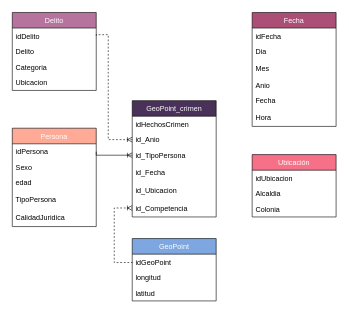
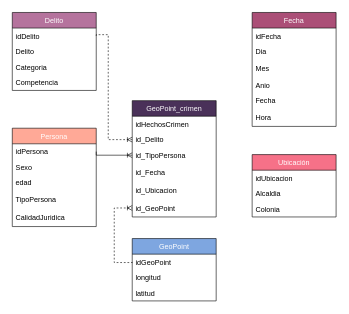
node "Ubicacion": label "Ubicacion" -> "Competencia"
node "id_Anio": label "id_Anio" -> "id_Delito"
node "id_Competencia": label "id_Competencia" -> "id_GeoPoint"
